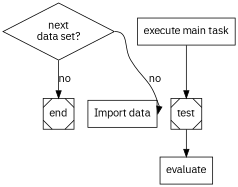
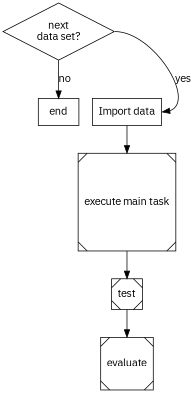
node "execute main task": shape box -> Msquare
edge "next data set?" -> "Import data": label "no" -> "yes"
node "end": shape Msquare -> box
edge "Import data" -> "execute main task": added
node "evaluate": shape box -> Msquare
